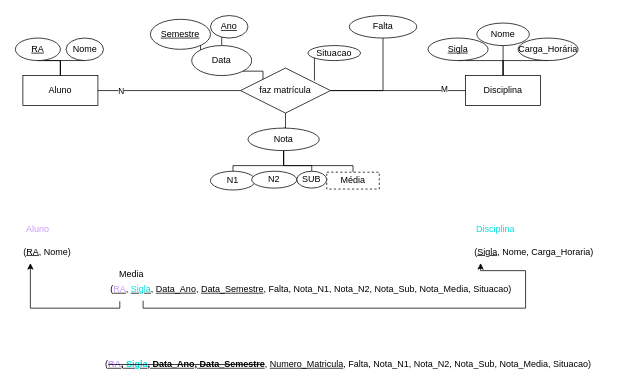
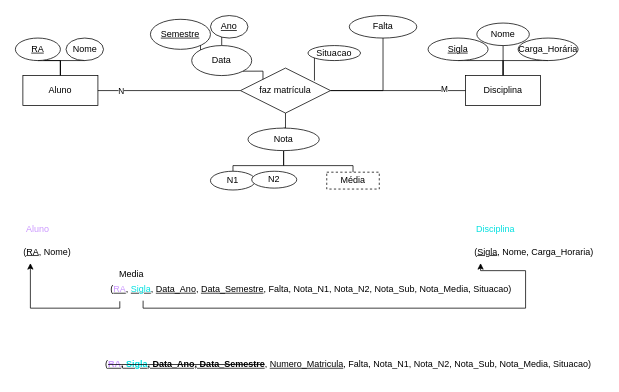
edge "Nota" -- "SUB": removed
node "SUB": removed
